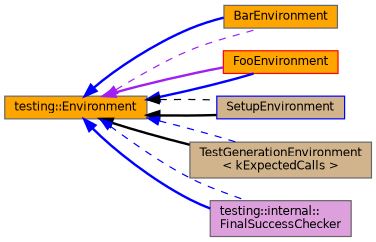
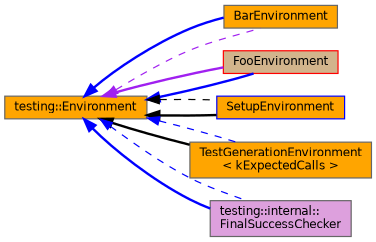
node "FooEnvironment": fillcolor orange -> tan
node "SetupEnvironment": fillcolor tan -> orange
node "TestGenerationEnvironment < kExpectedCalls >": fillcolor tan -> orange
